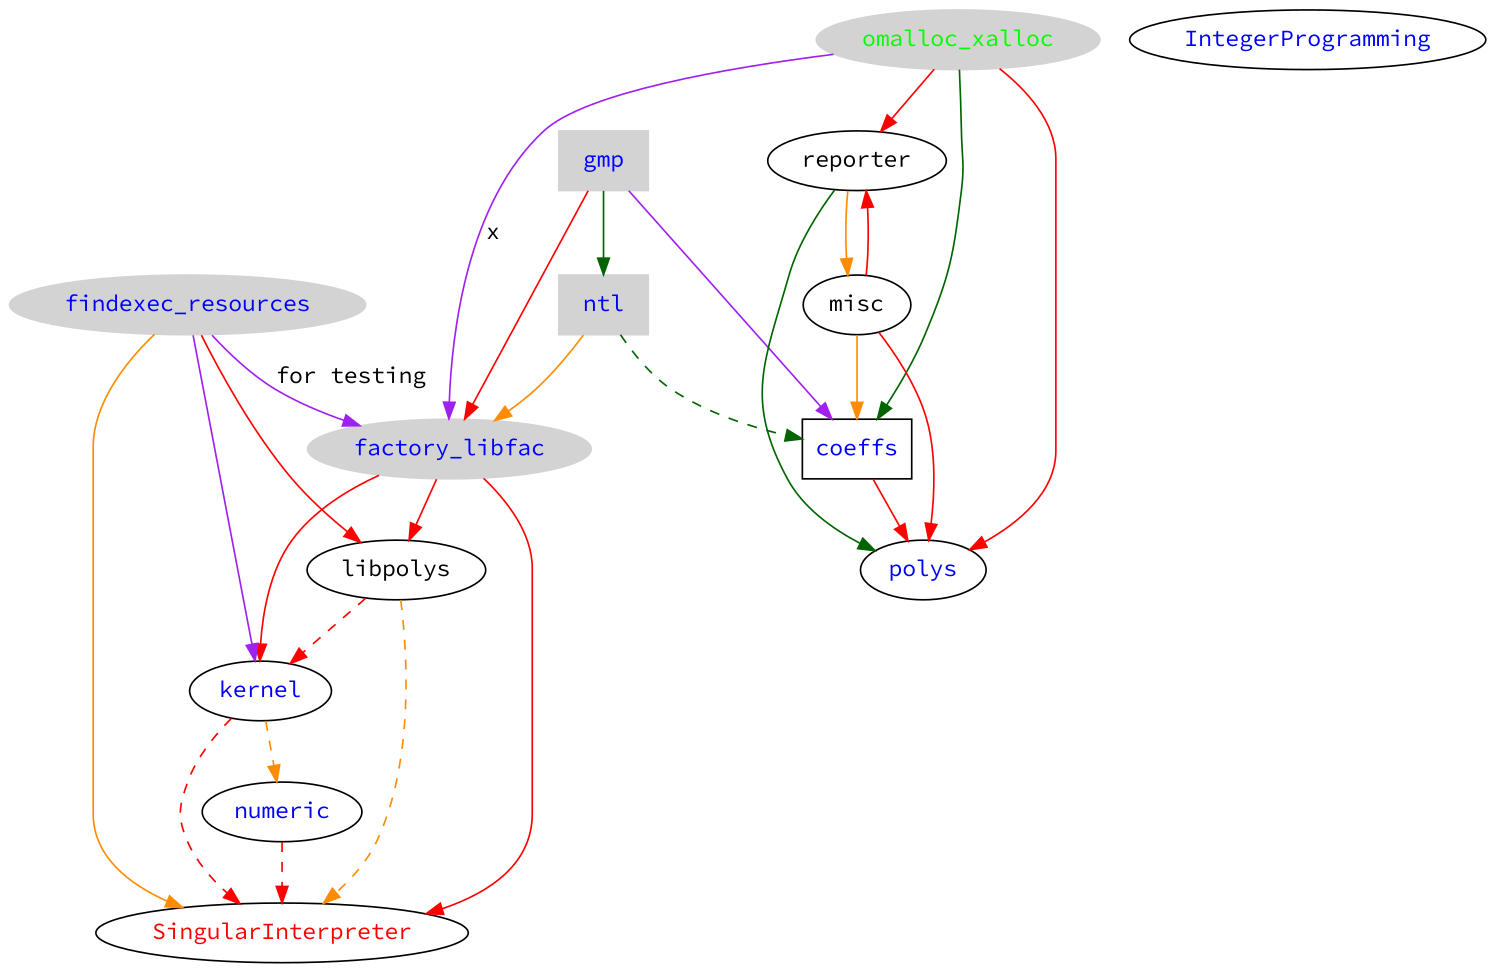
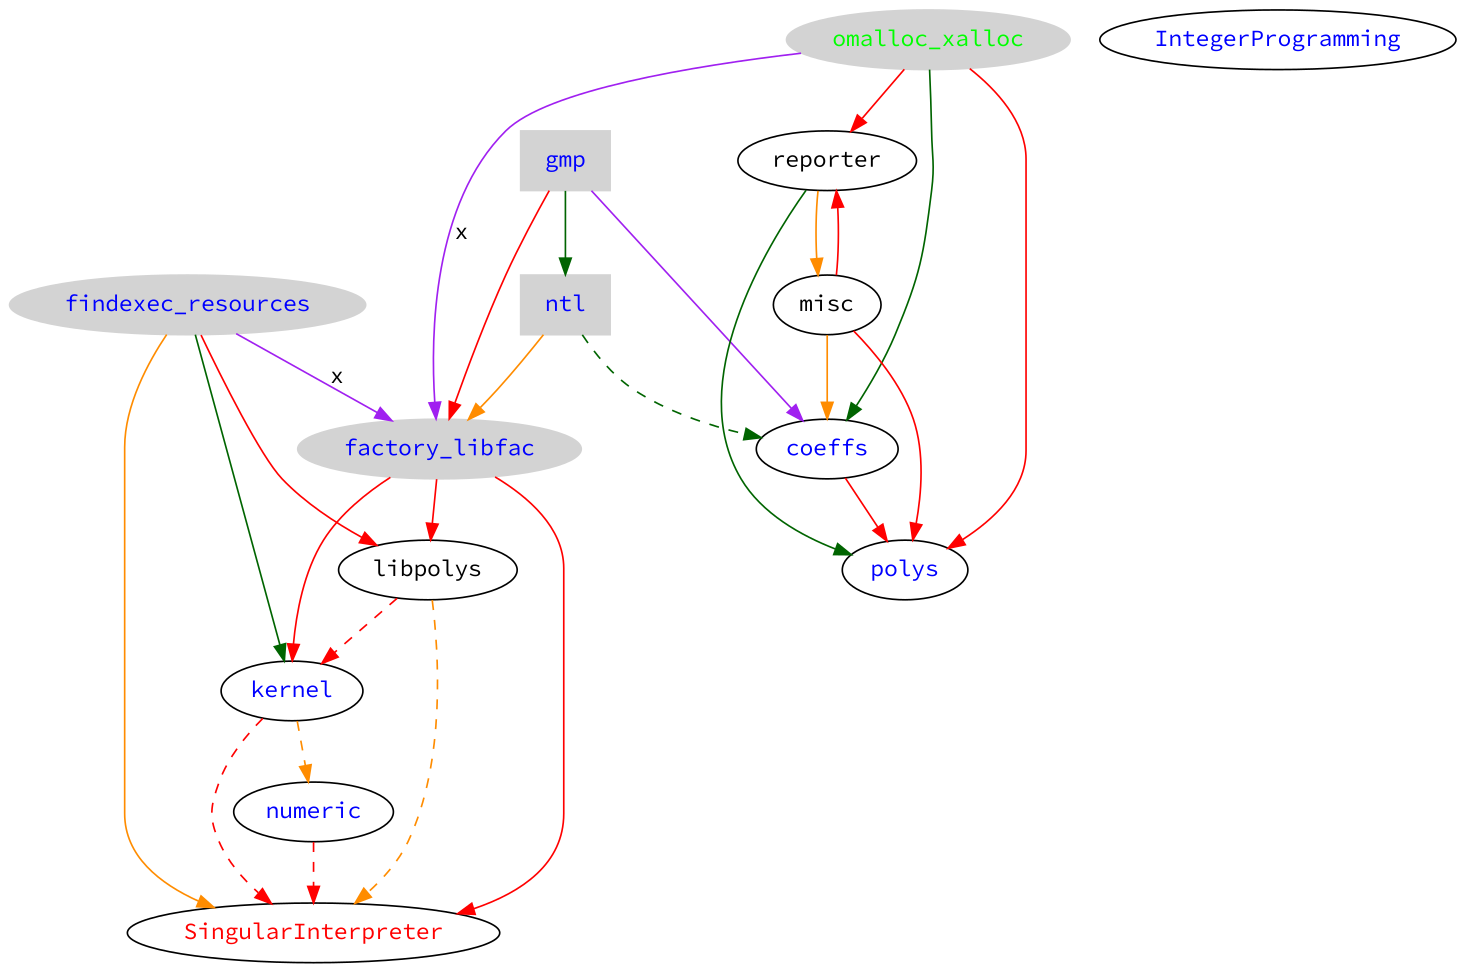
edge "findexec_resources" -> "factory_libfac": label "for testing" -> "x"
node "coeffs": shape box -> ellipse
edge "findexec_resources" -> "kernel": color purple -> darkgreen
